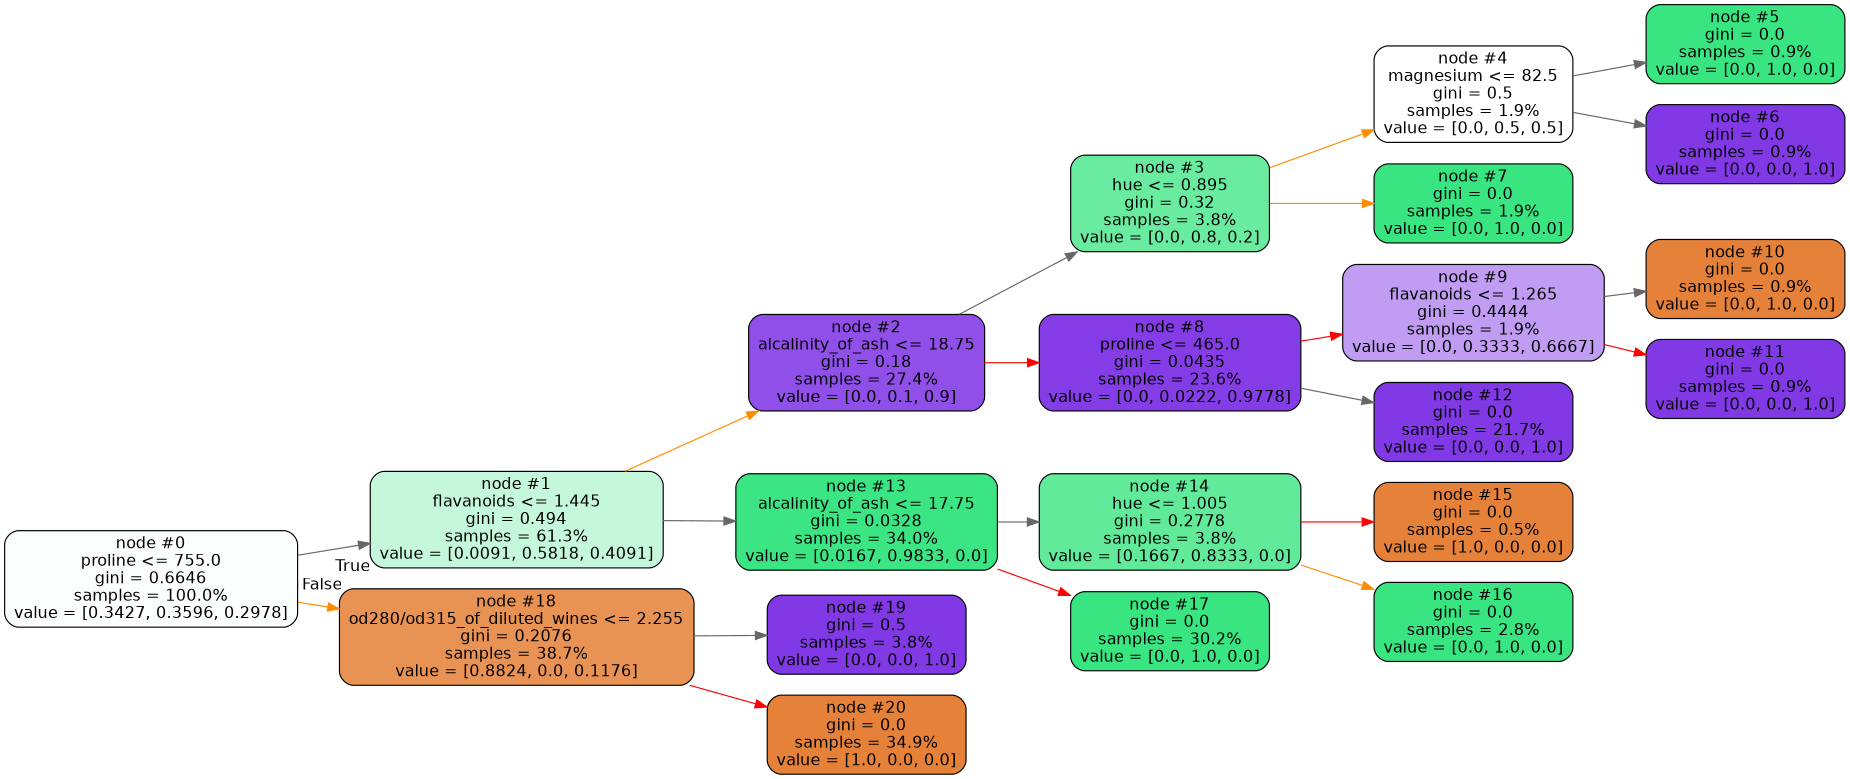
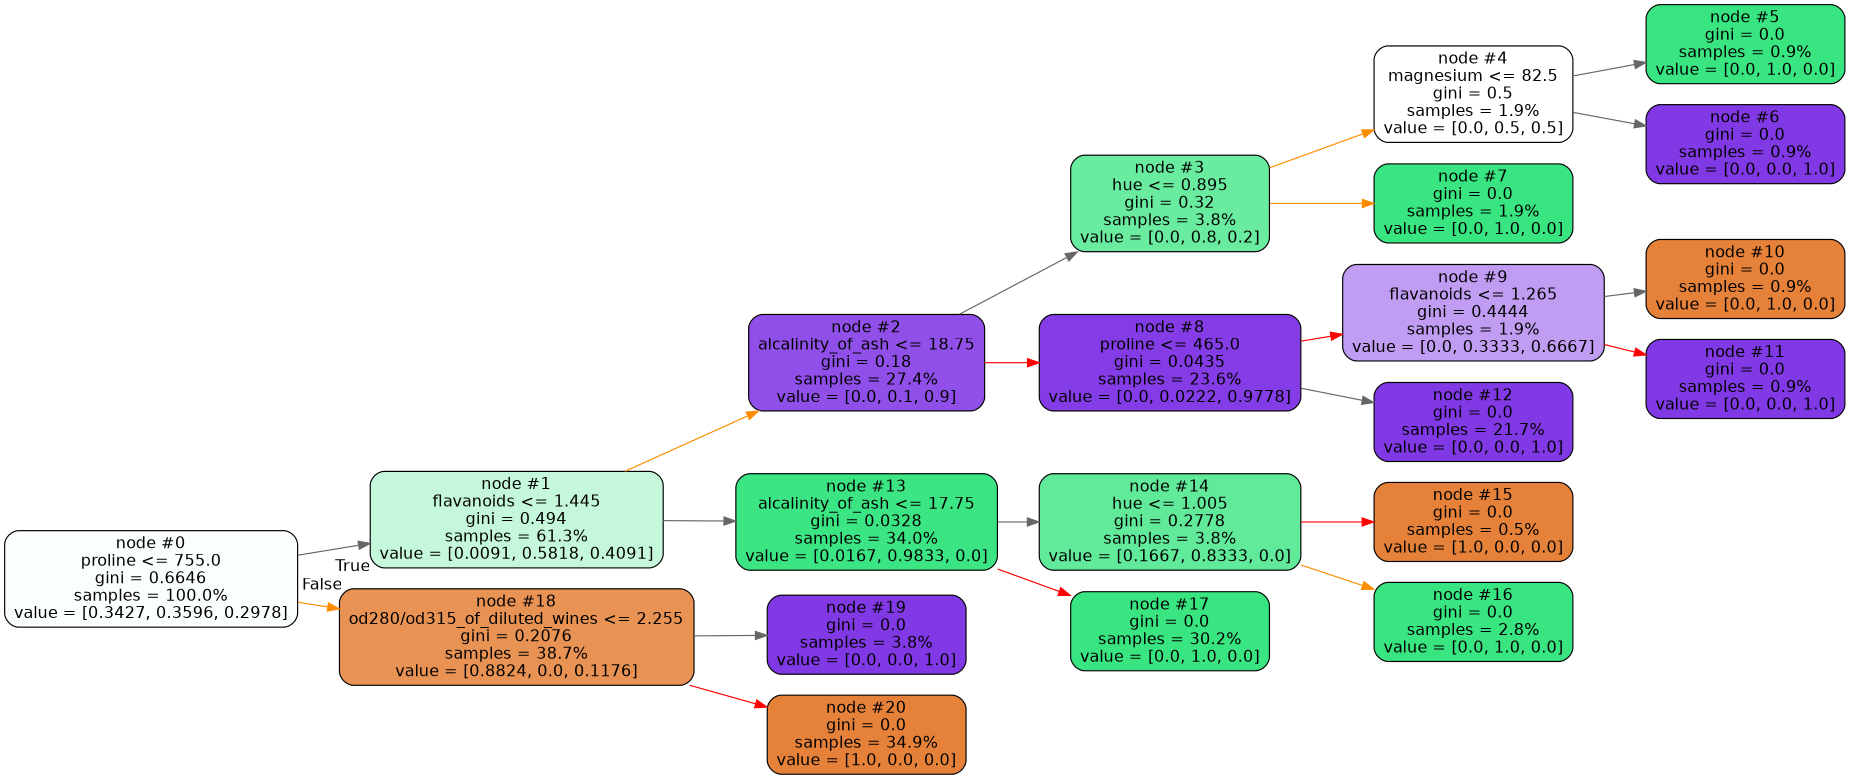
node "node #19 gini = 0.5 samples = 3.8% value = [0.0, 0.0, 1.0]": label "node #19 gini = 0.5 samples = 3.8% value = [0.0, 0.0, 1.0]" -> "node #19 gini = 0.0 samples = 3.8% value = [0.0, 0.0, 1.0]"
